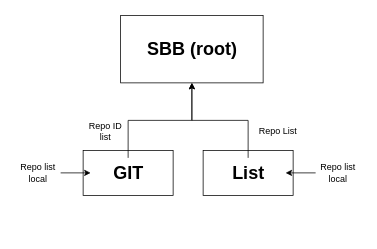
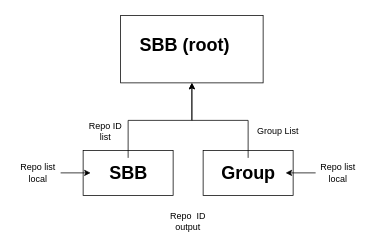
node "SBB (root)": moved (192, 49) -> (184, 45)
node "Repo List": label "Repo List" -> "Group List"
node "GIT": label "GIT" -> "SBB"
node "List": label "List" -> "Group"
node "Repo ID output": added
